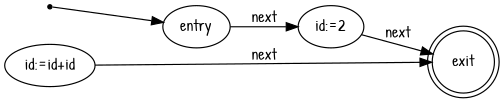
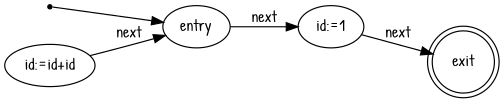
node "id:=2": label "id:=2" -> "id:=1"
edge "id:=id+id" -> "exit": now "id:=id+id" -> "entry"
